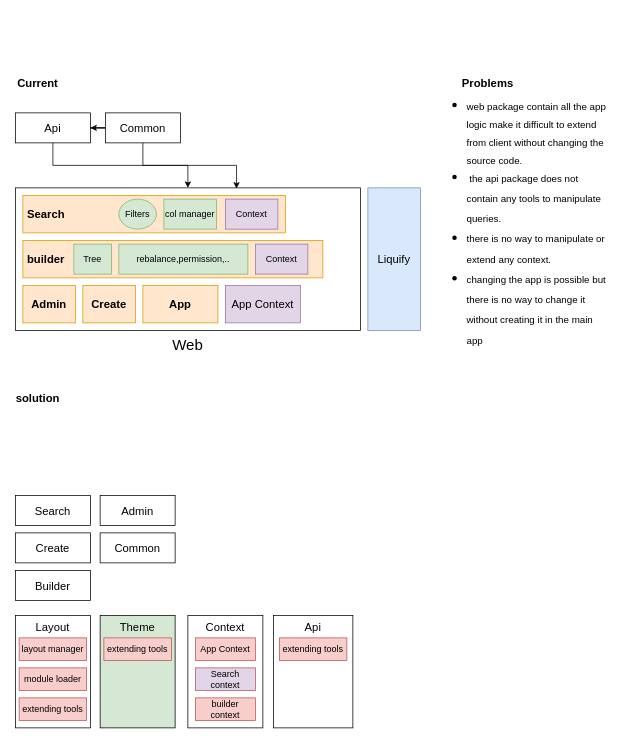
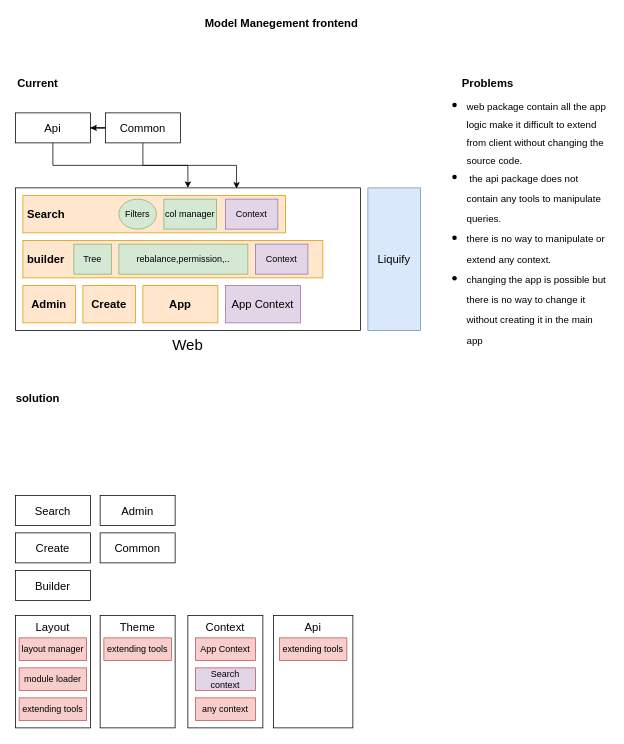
node "Model Manegement frontend": added
node "Theme": fillcolor #d5e8d4 -> #ffffff
node "builder context": label "builder context" -> "any context"
